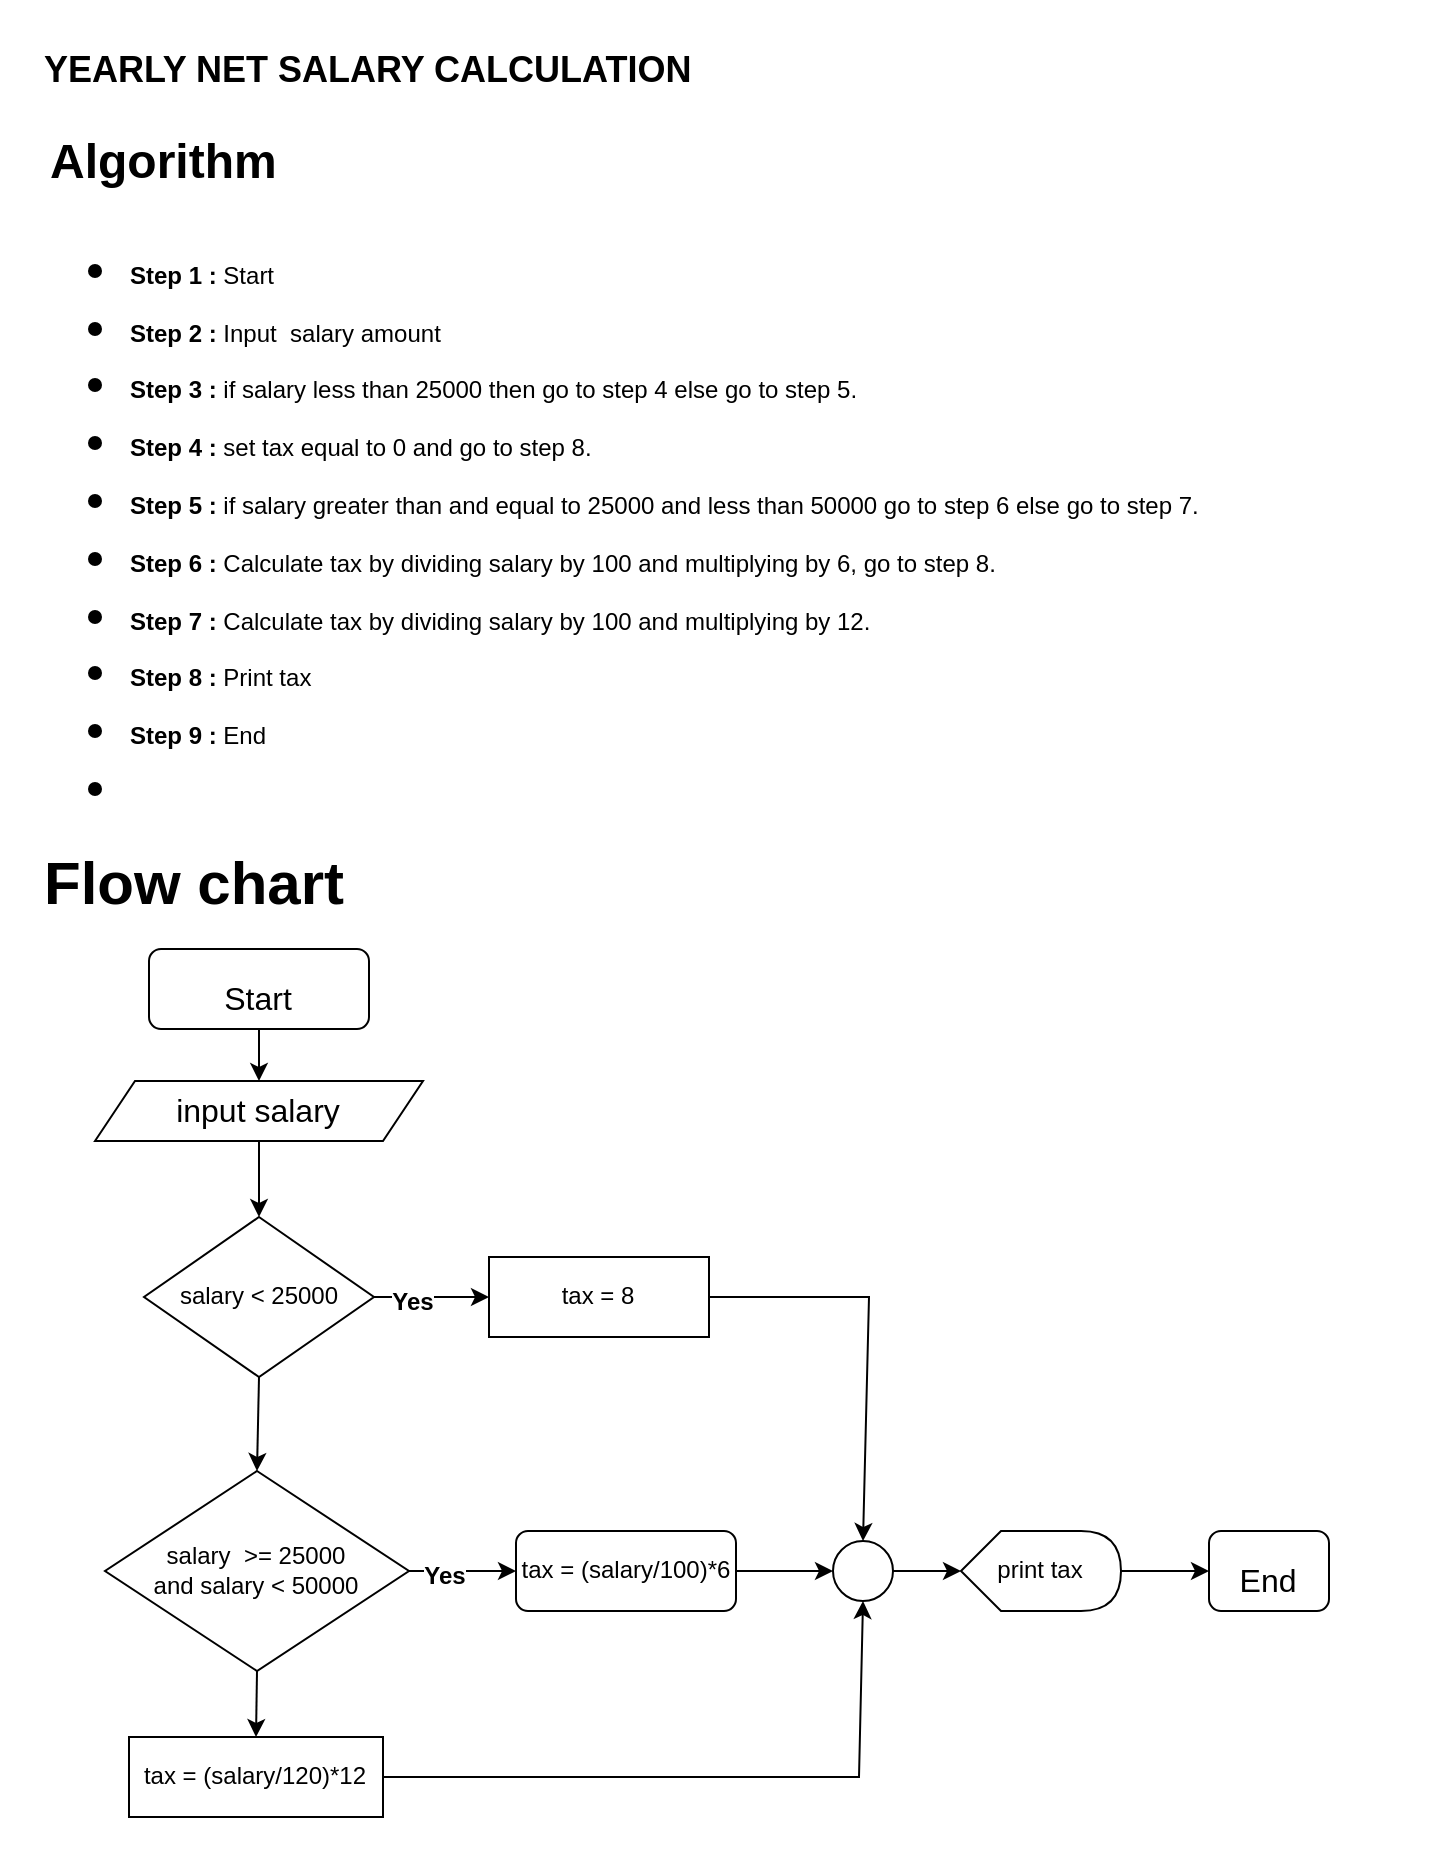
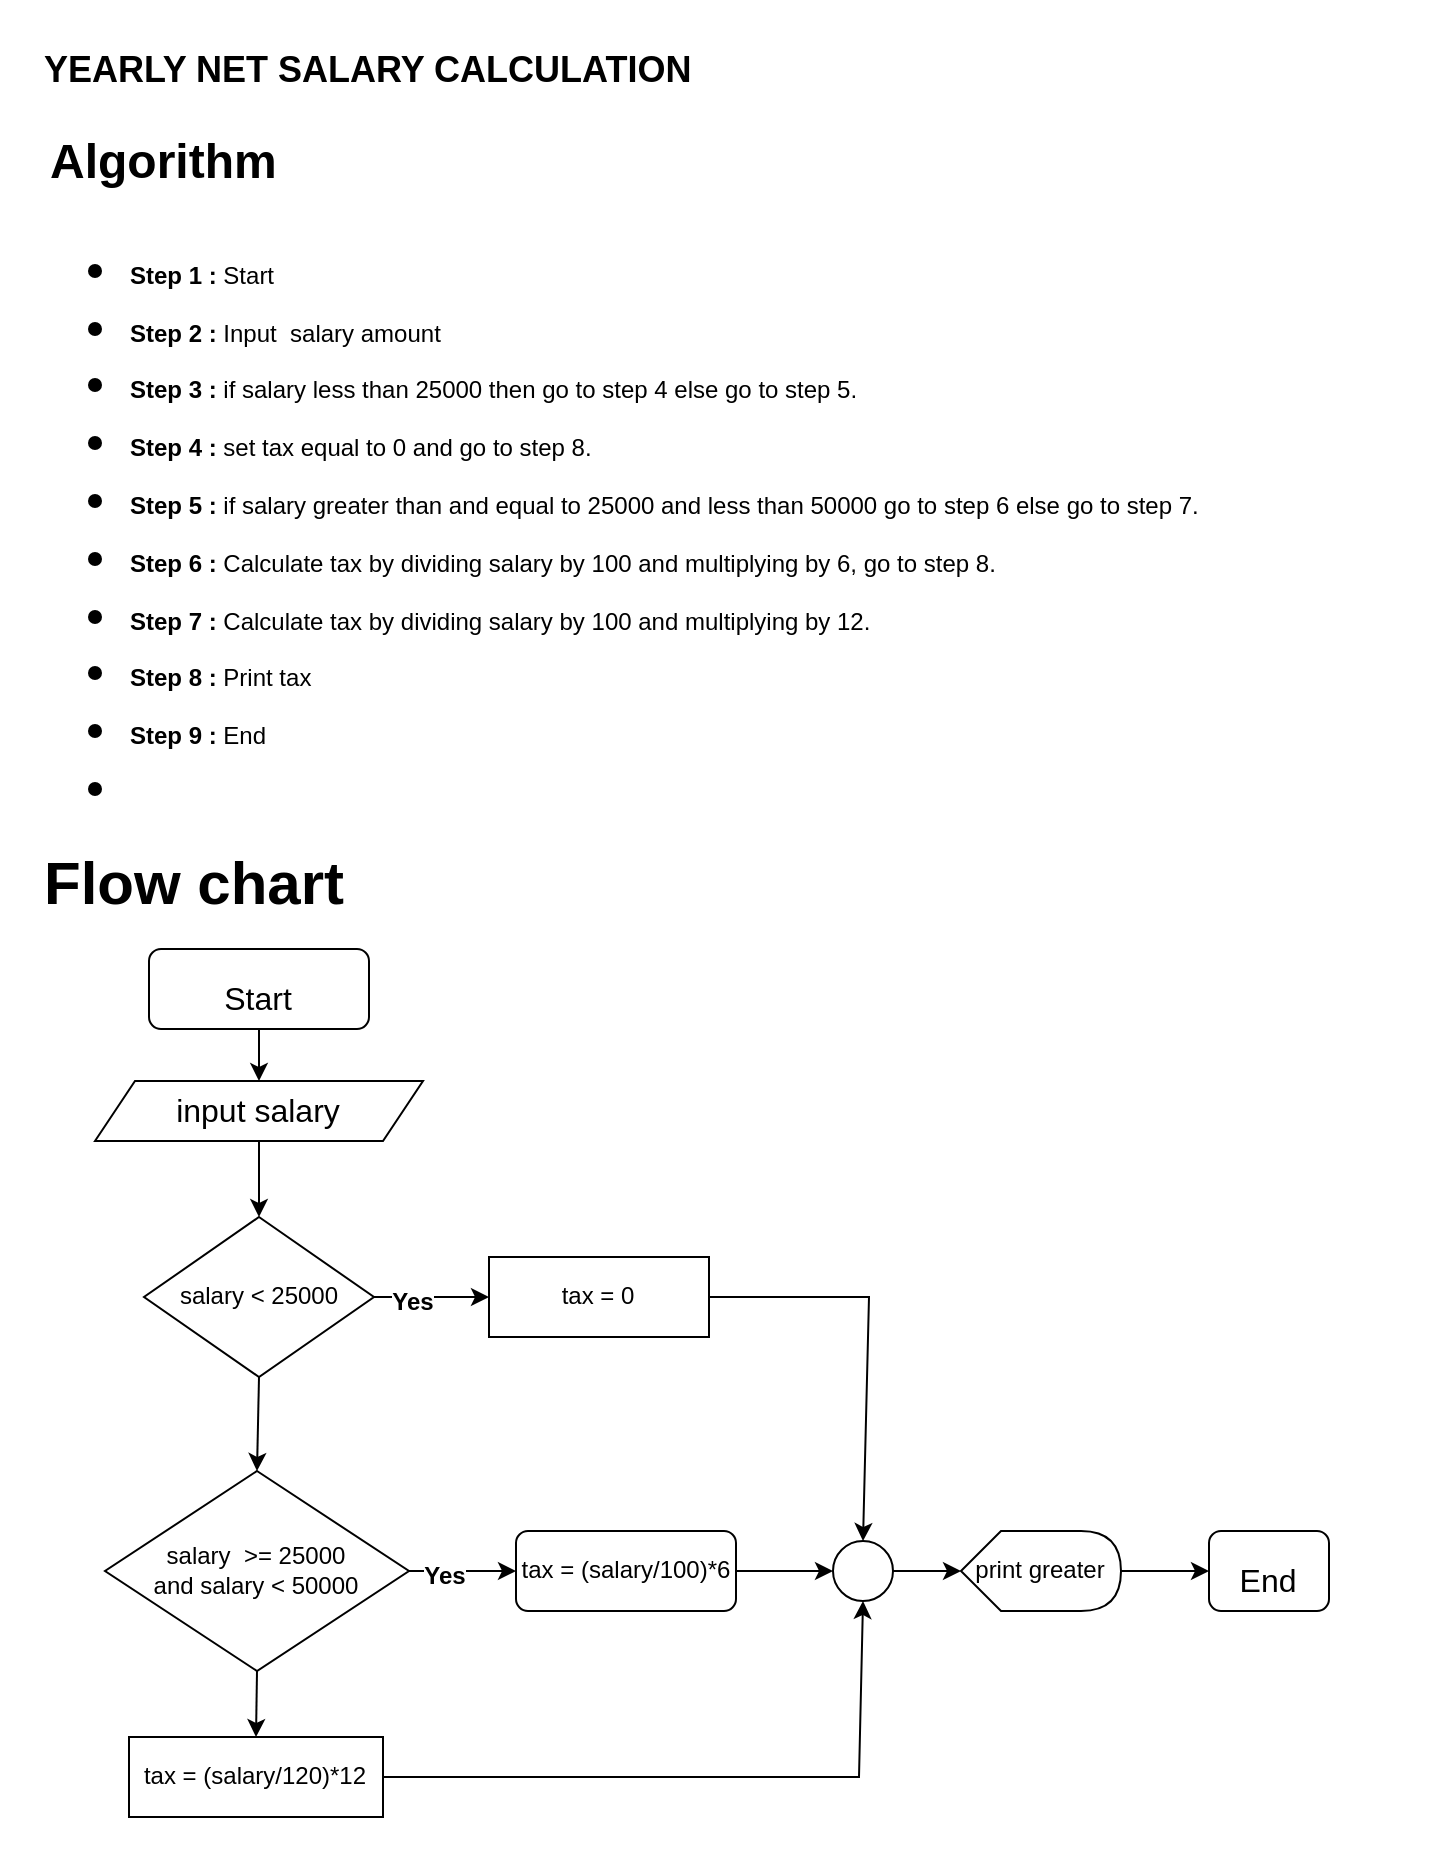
node "tax = 8": label "tax = 8" -> "tax = 0"
node "print tax": label "print tax" -> "print greater"
